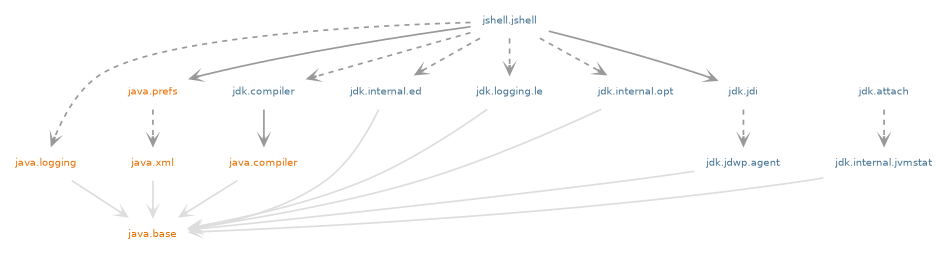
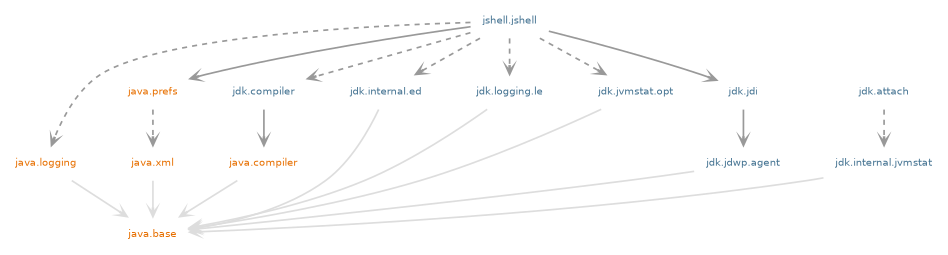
node "jdk.internal.opt": label "jdk.internal.opt" -> "jdk.jvmstat.opt"
edge "jdk.jdi" -> "jdk.jdwp.agent": style dashed -> solid
